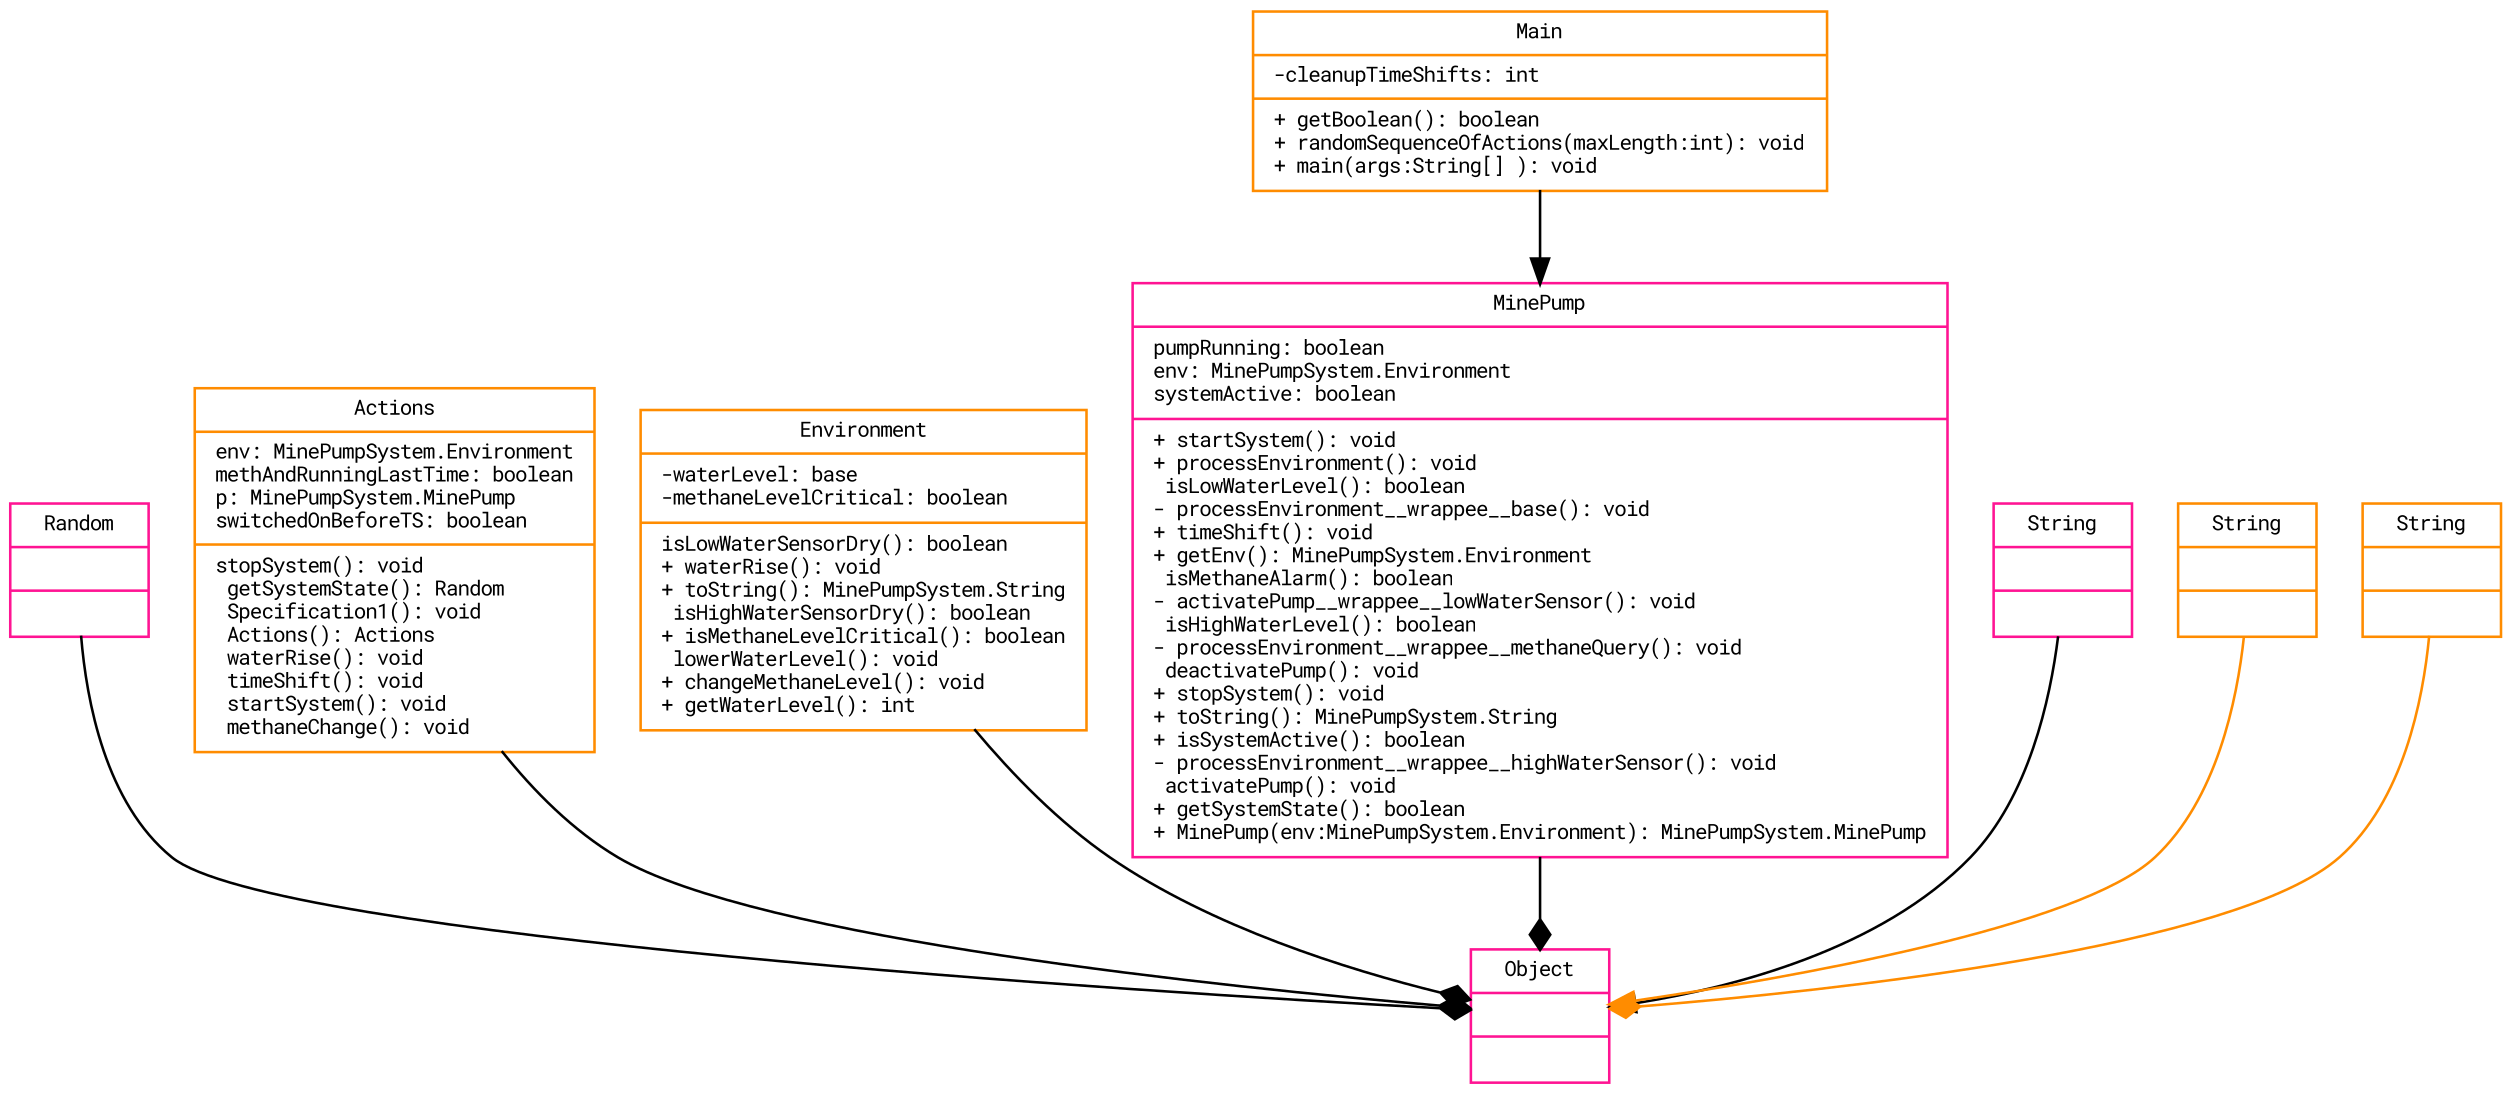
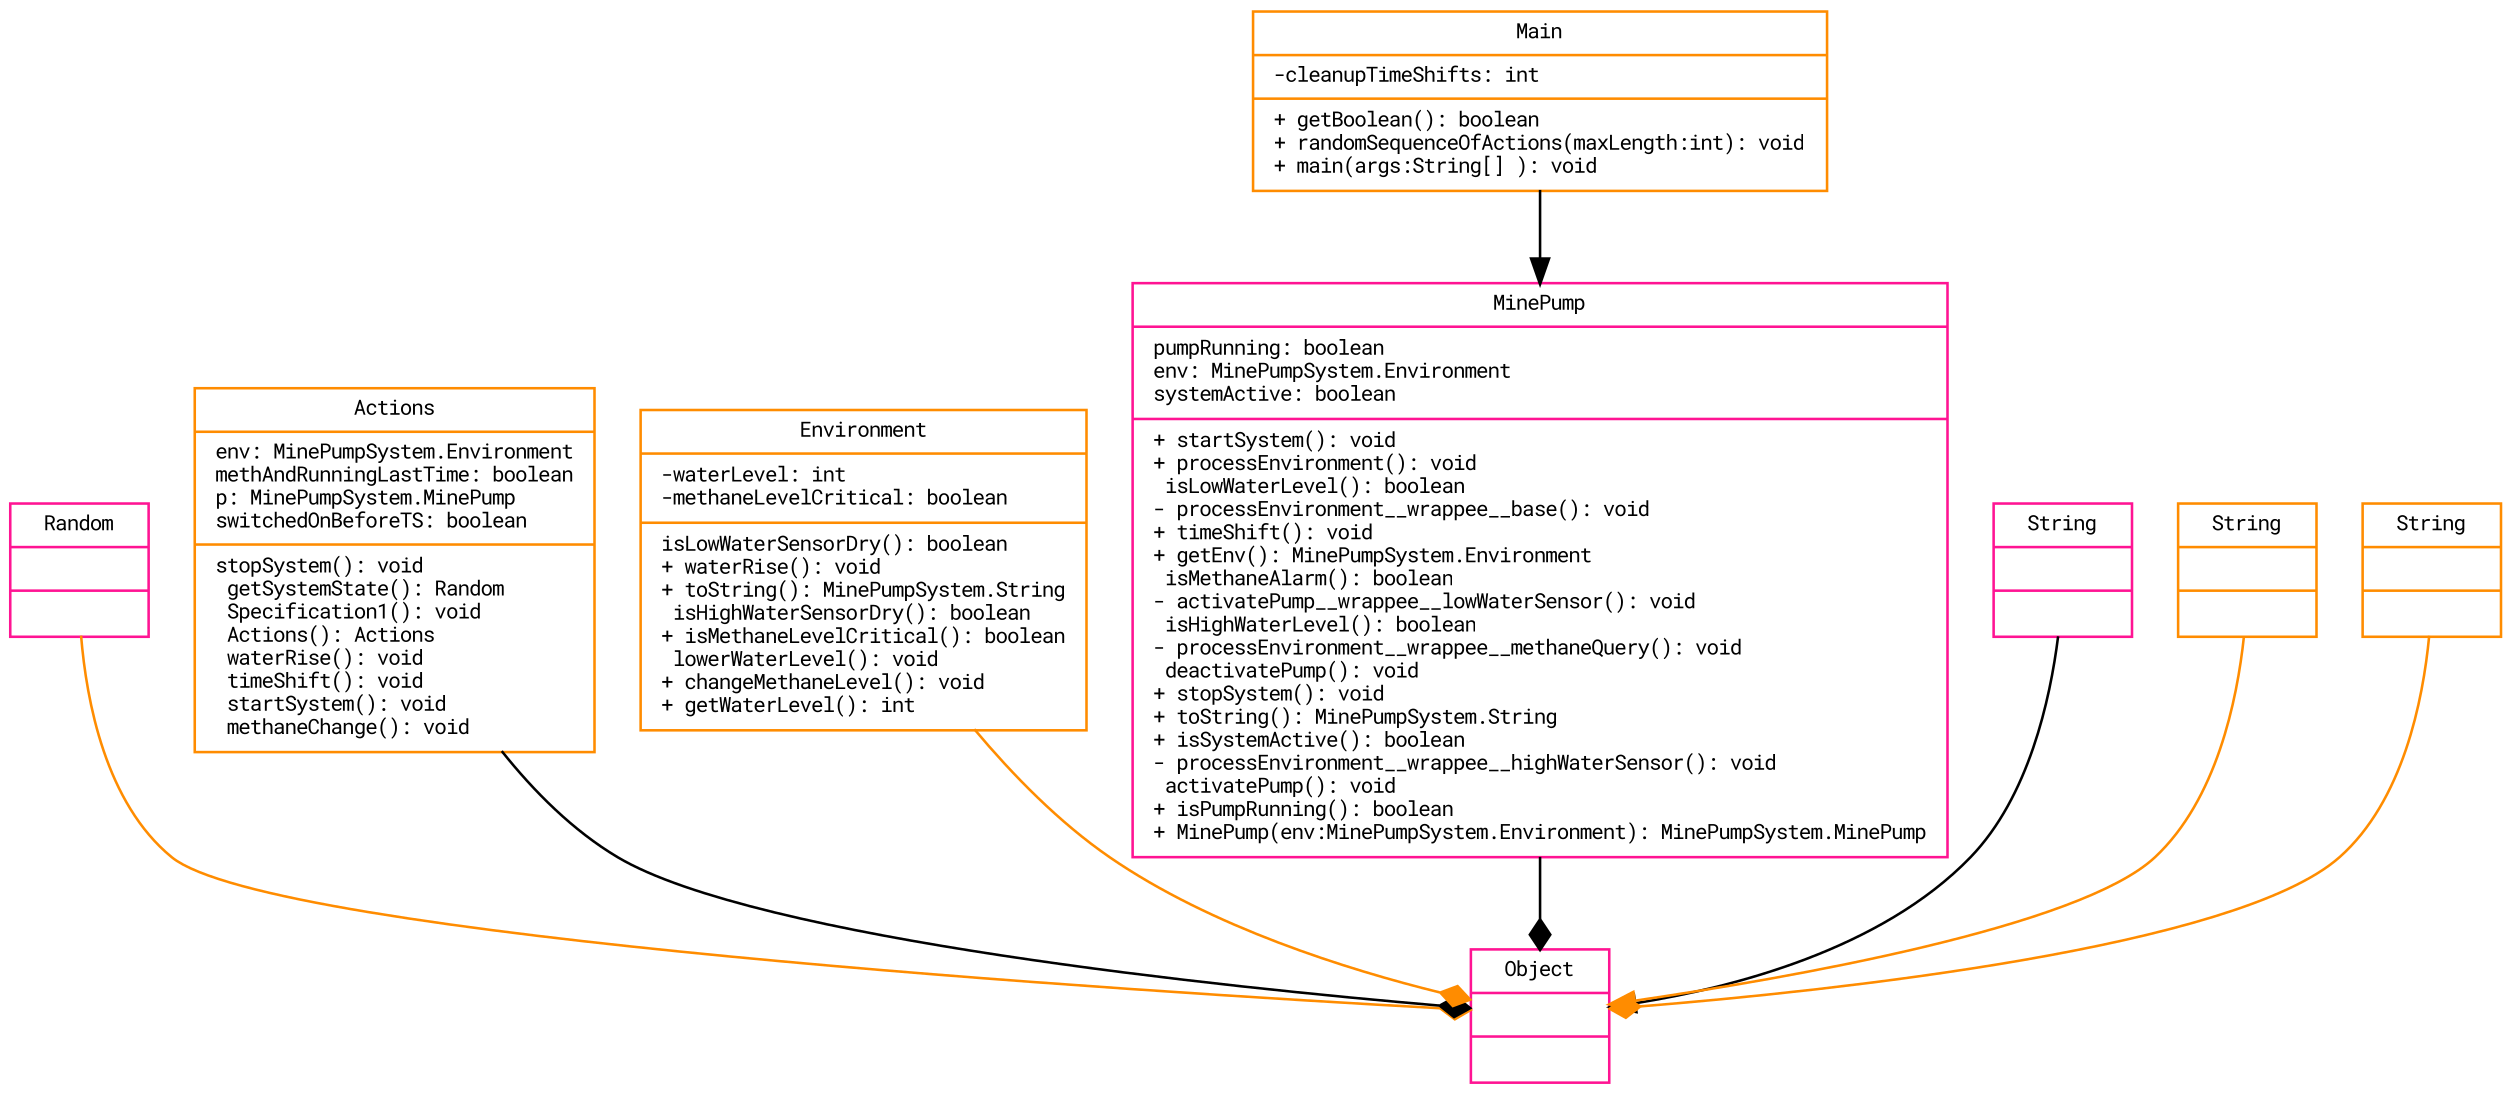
node "Environment": text "-waterLevel: base" -> "-waterLevel: int"
node "MinePump": text "+ getSystemState(): boolean" -> "+ isPumpRunning(): boolean"
edge "Environment" -> "Object": color black -> darkorange
edge "Random" -> "Object": color black -> darkorange
